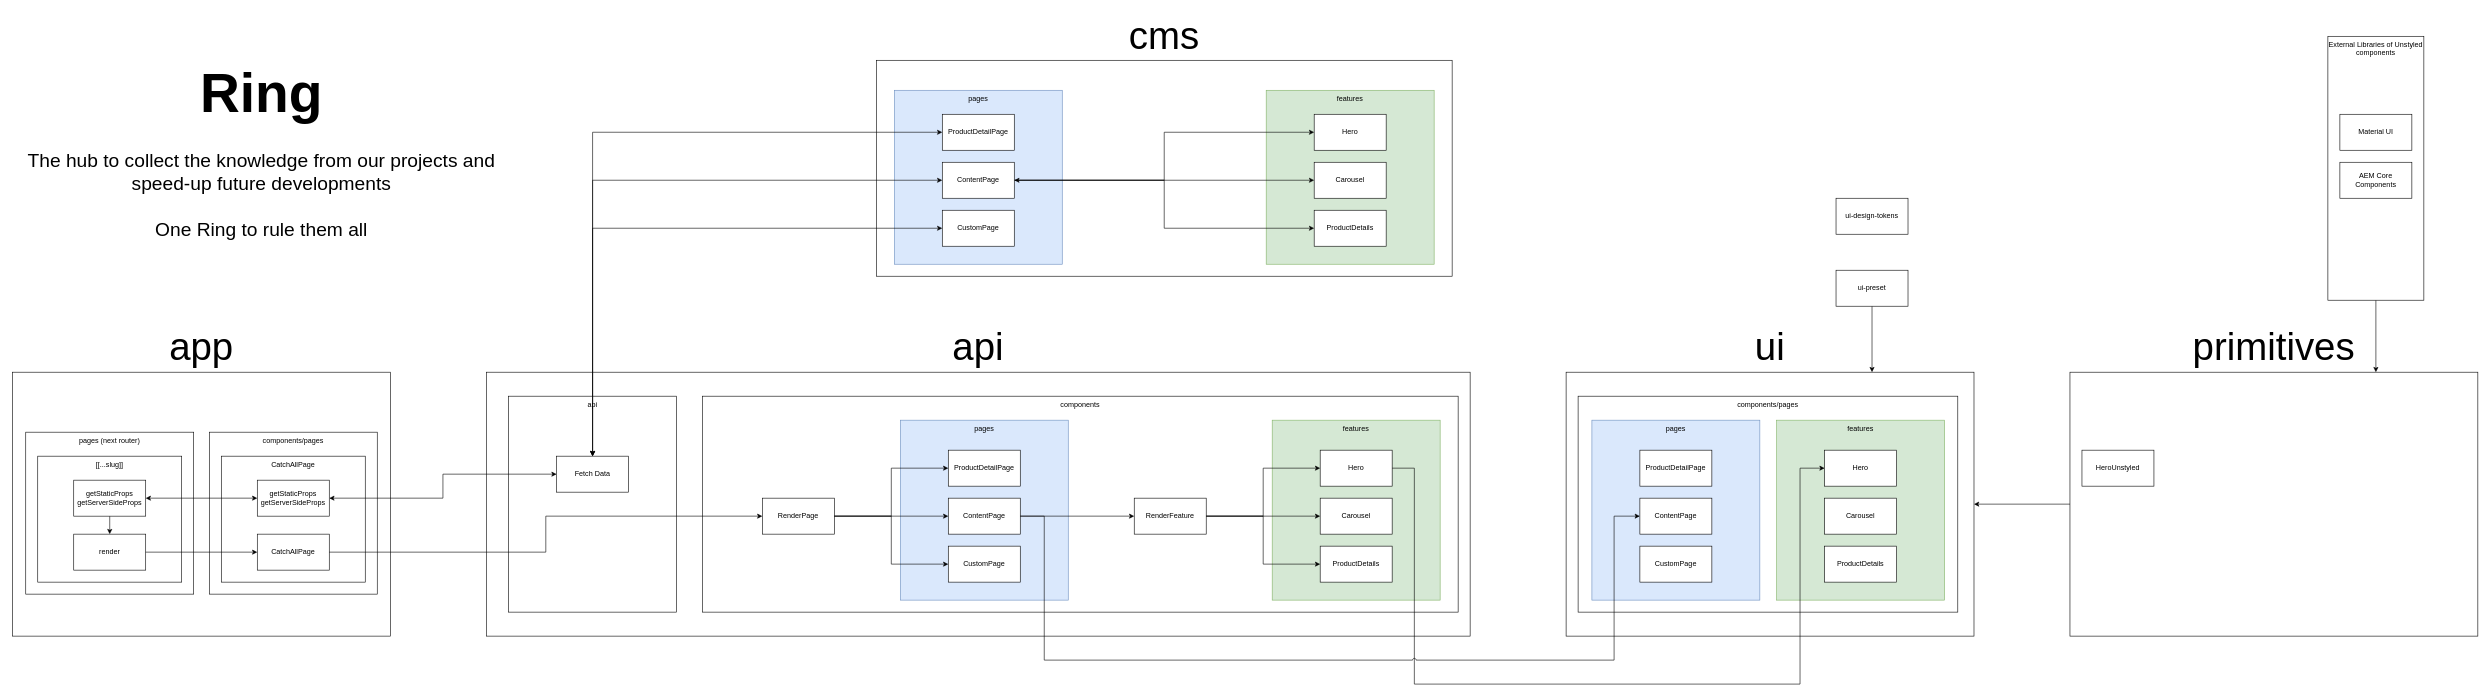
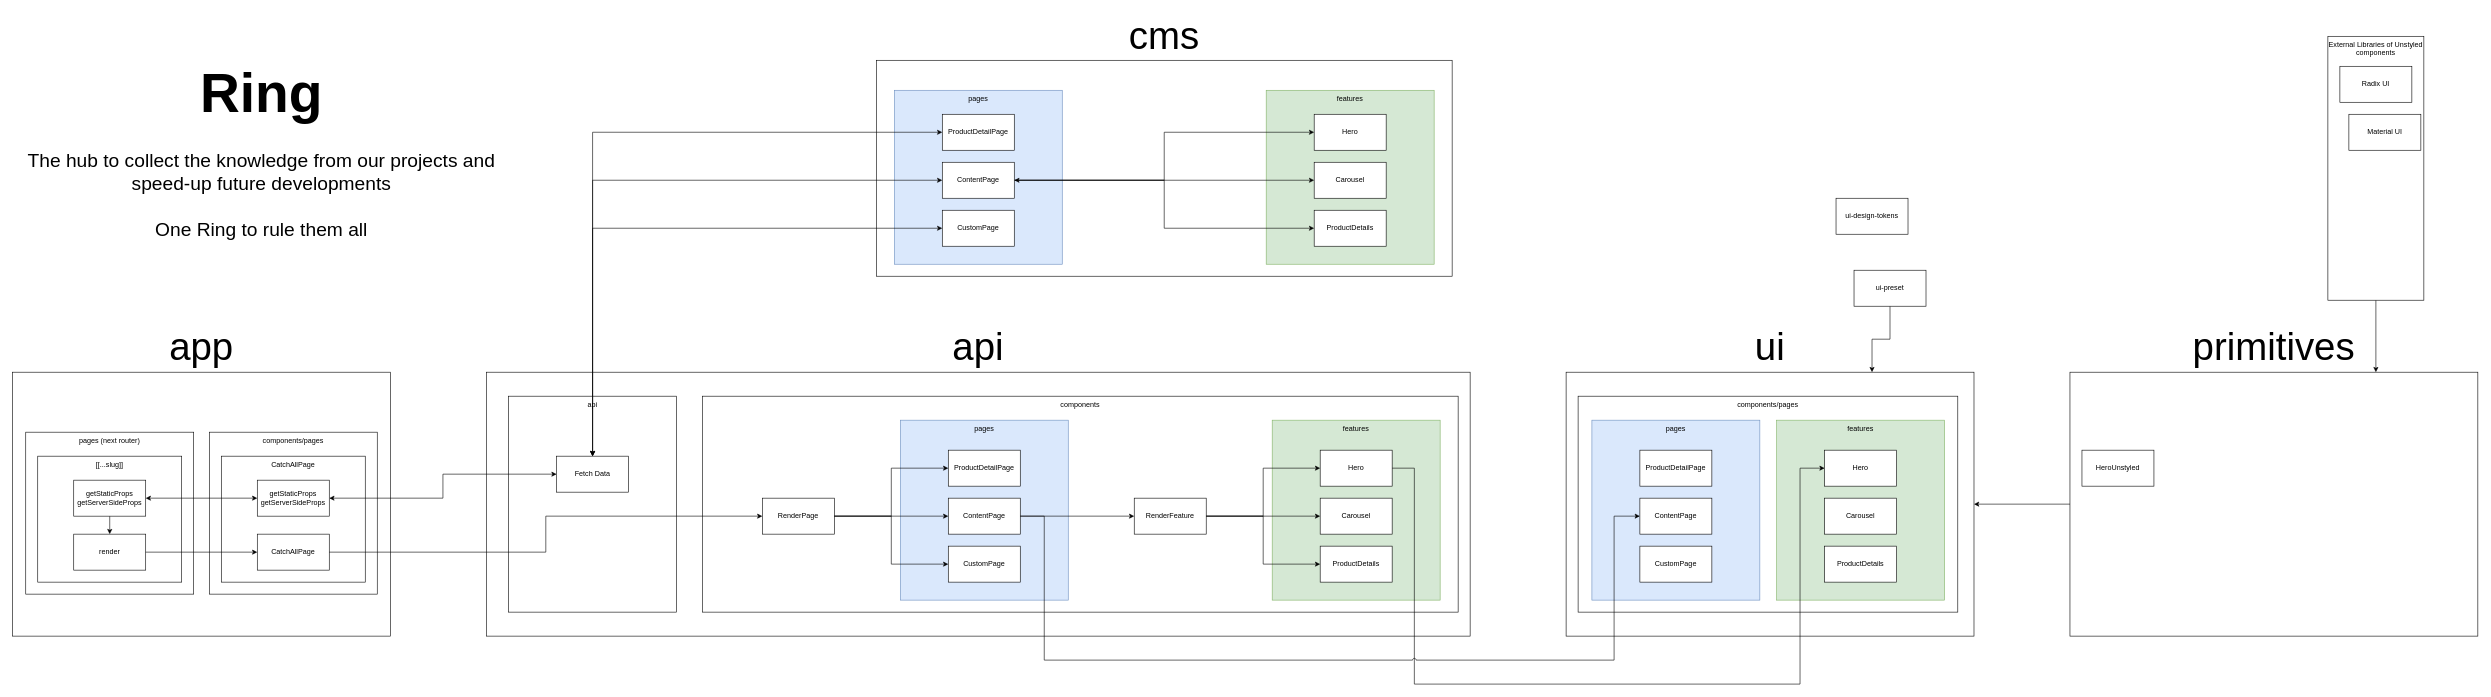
node "Radix UI": added
node "Material UI": moved (2376, 132) -> (2385, 132)
node "AEM Core Components": removed
node "ui-preset": moved (1872, 288) -> (1890, 288)
